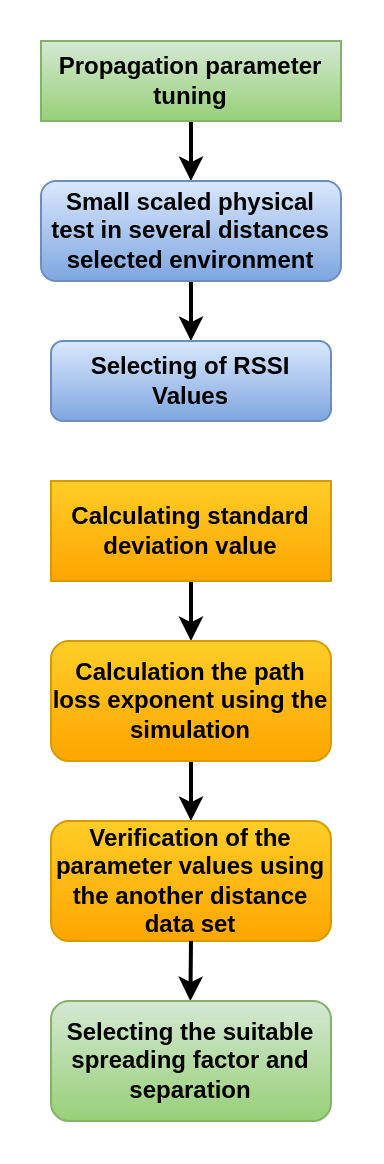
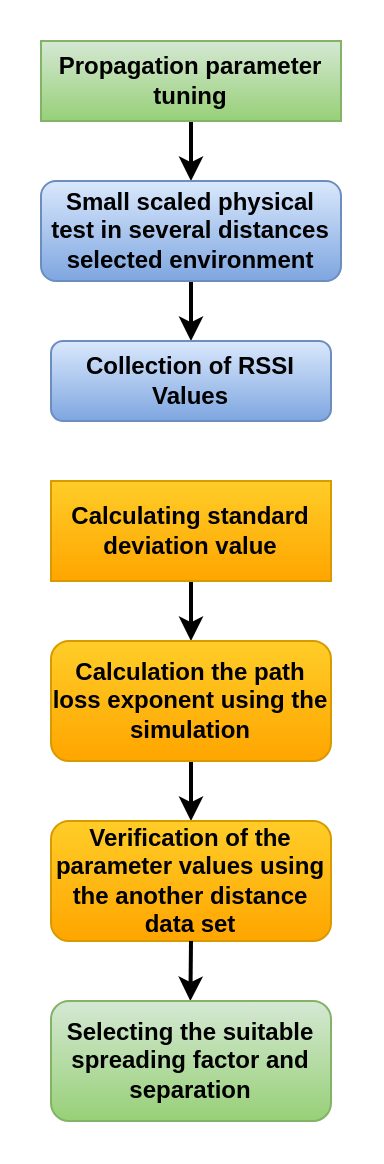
node "Selecting of RSSI Values": label "Selecting of RSSI Values" -> "Collection of RSSI Values"
